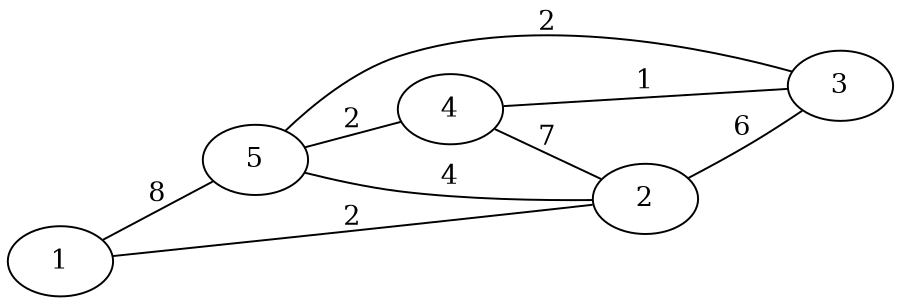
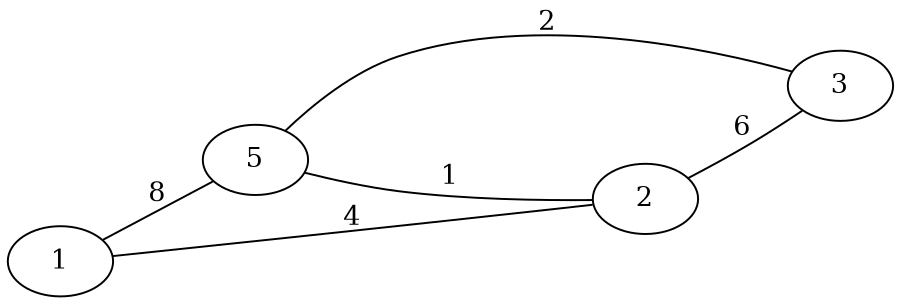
node "4": removed
edge "5" -- "2": label "4" -> "1"
edge "2" -- "1": label "2" -> "4"
